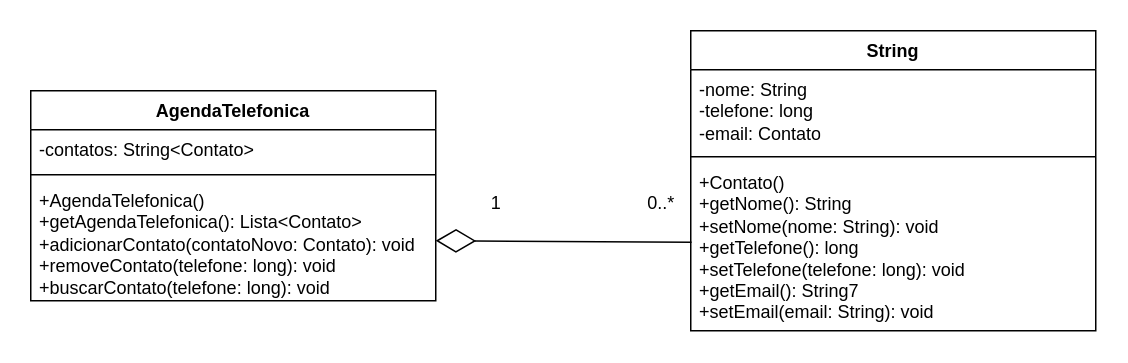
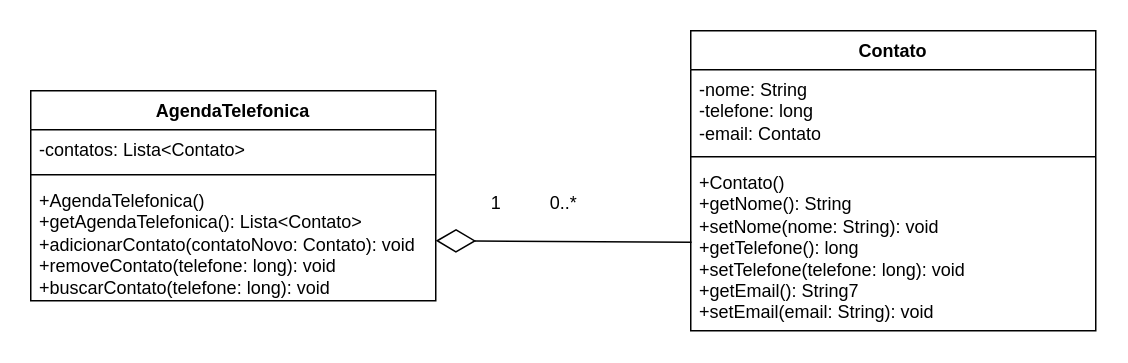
node "String": label "String" -> "Contato"
node "-contatos: String<Contato>": label "-contatos: String<Contato>" -> "-contatos: Lista<Contato>"
node "0..*": moved (661, 203) -> (563, 203)
